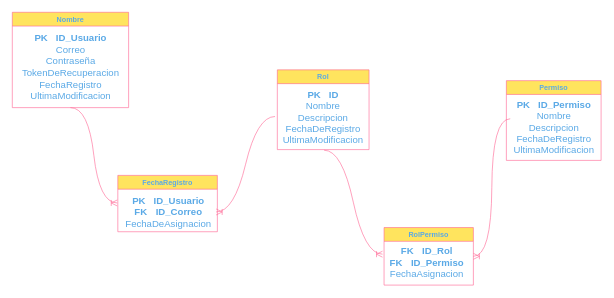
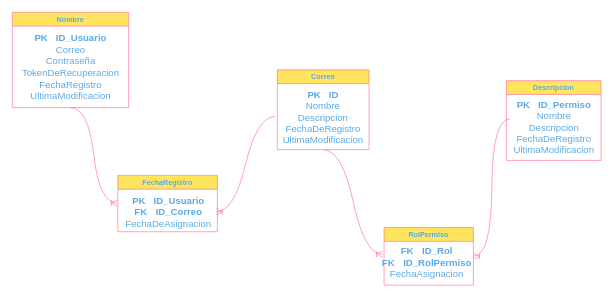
node "Rol": label "Rol" -> "Correo"
node "Permiso": label "Permiso" -> "Descripcion"
node "FK ID_Rol FK ID_Permiso FechaAsignacion": label "FK ID_Rol FK ID_Permiso FechaAsignacion" -> "FK ID_Rol FK ID_RolPermiso FechaAsignacion"
